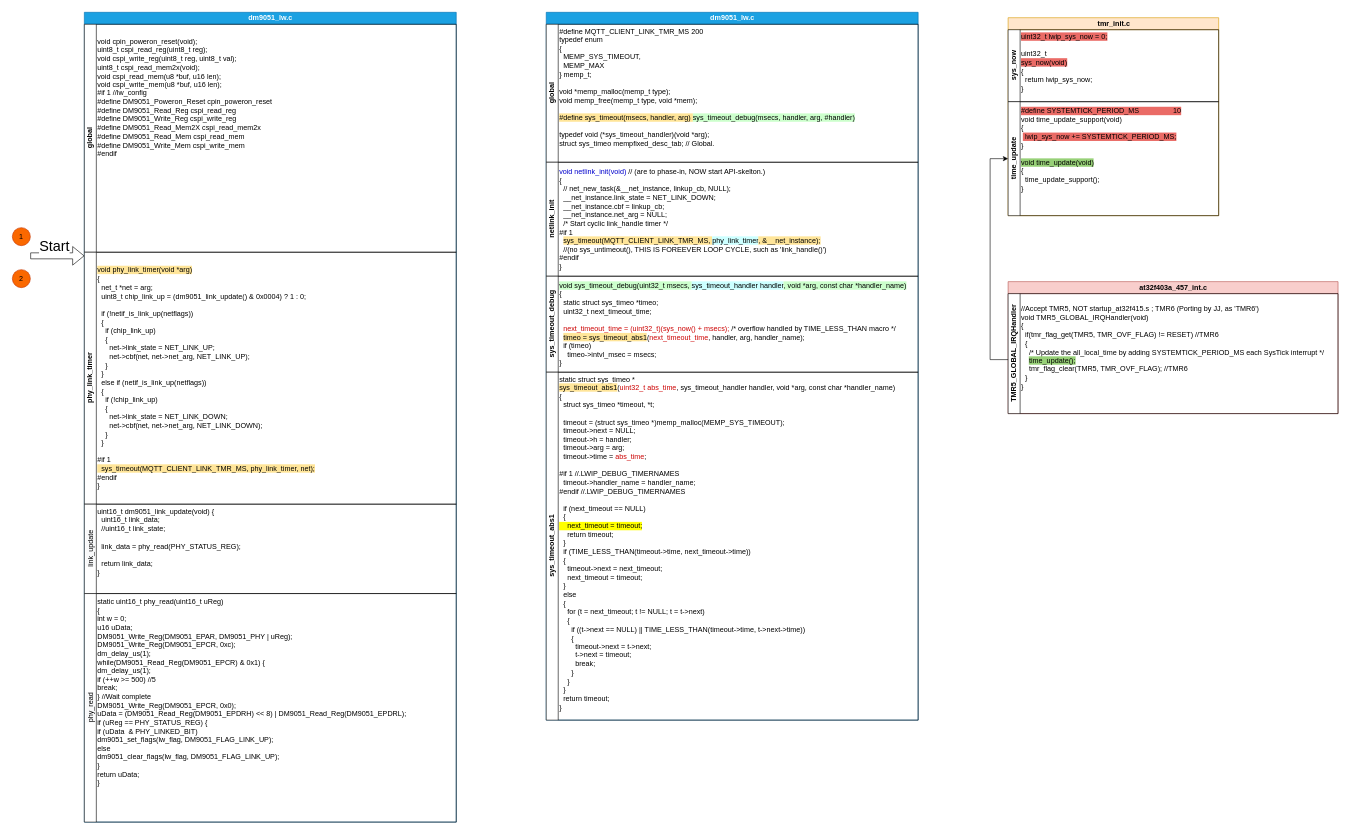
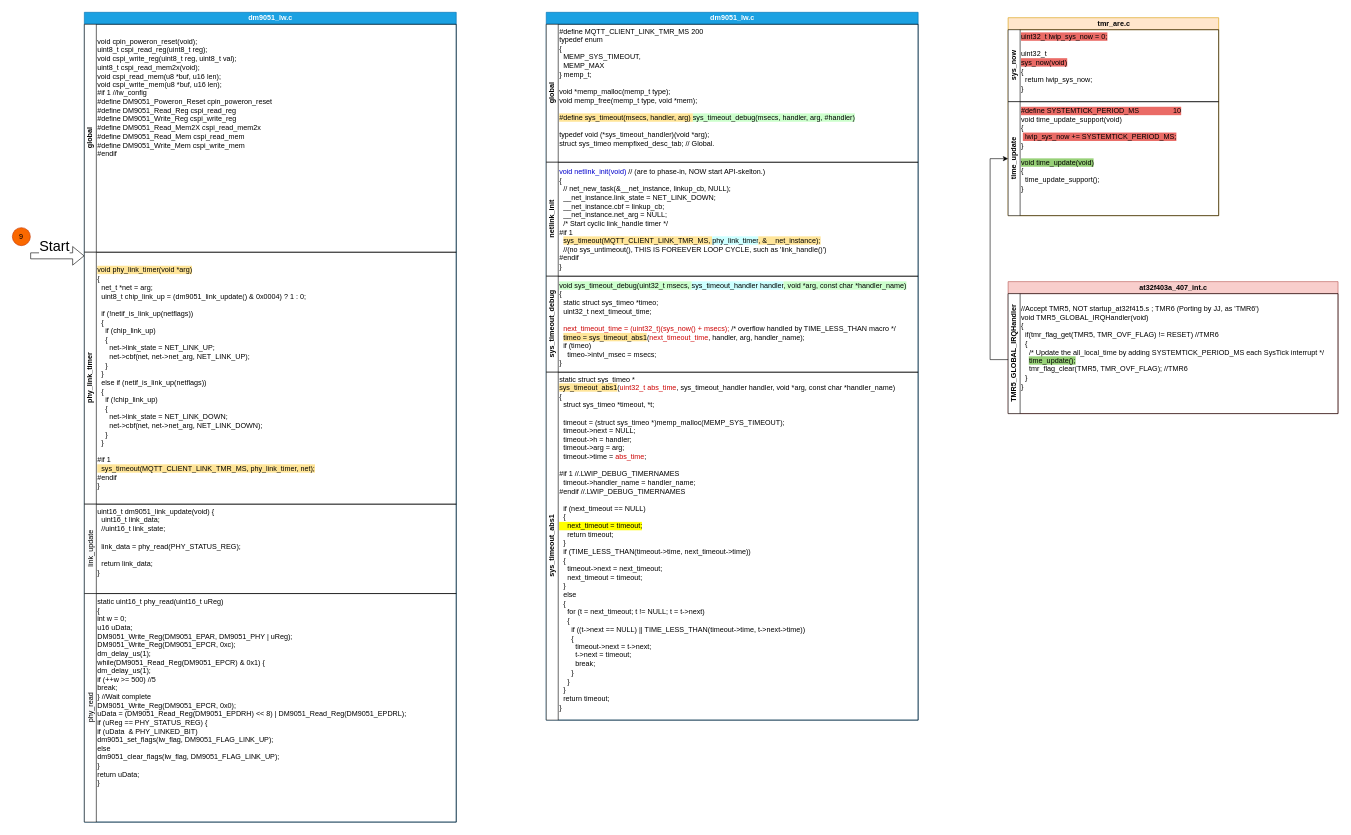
node "tmr_init.c": label "tmr_init.c" -> "tmr_are.c"
node "1": label "1" -> "9"
node "2": removed
node "at32f403a_457_int.c": label "at32f403a_457_int.c" -> "at32f403a_407_int.c"
